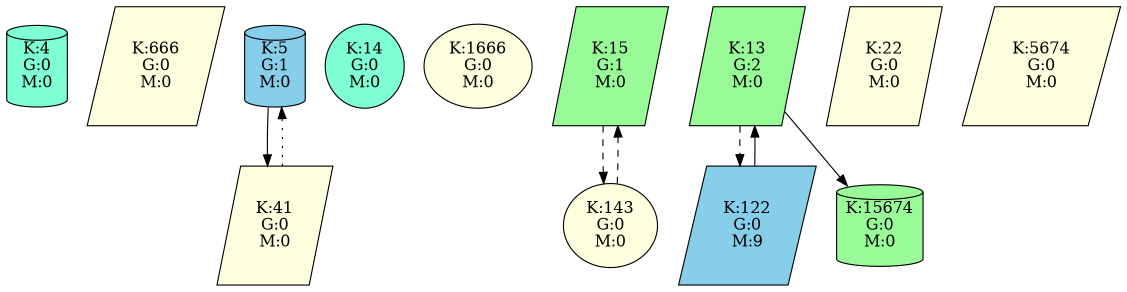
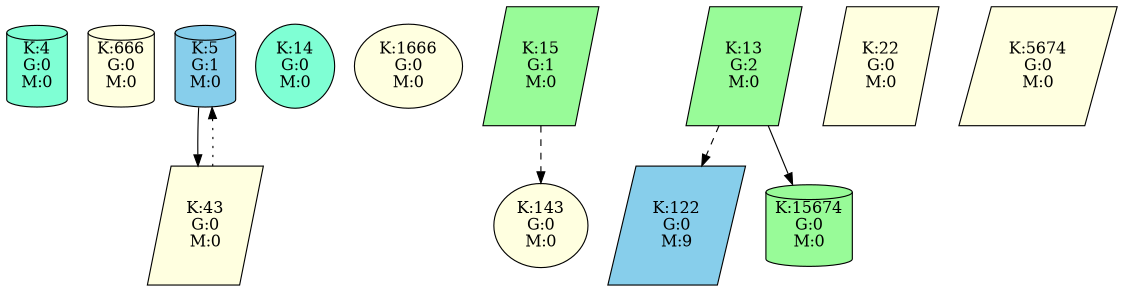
node "K:666 G:0 M:0": shape parallelogram -> cylinder
edge "K:122 G:0 M:9" -> "K:13 G:2 M:0": removed
edge "K:143 G:0 M:0" -> "K:15 G:1 M:0": removed
node "K:41 G:0 M:0": label "K:41 G:0 M:0" -> "K:43 G:0 M:0"
